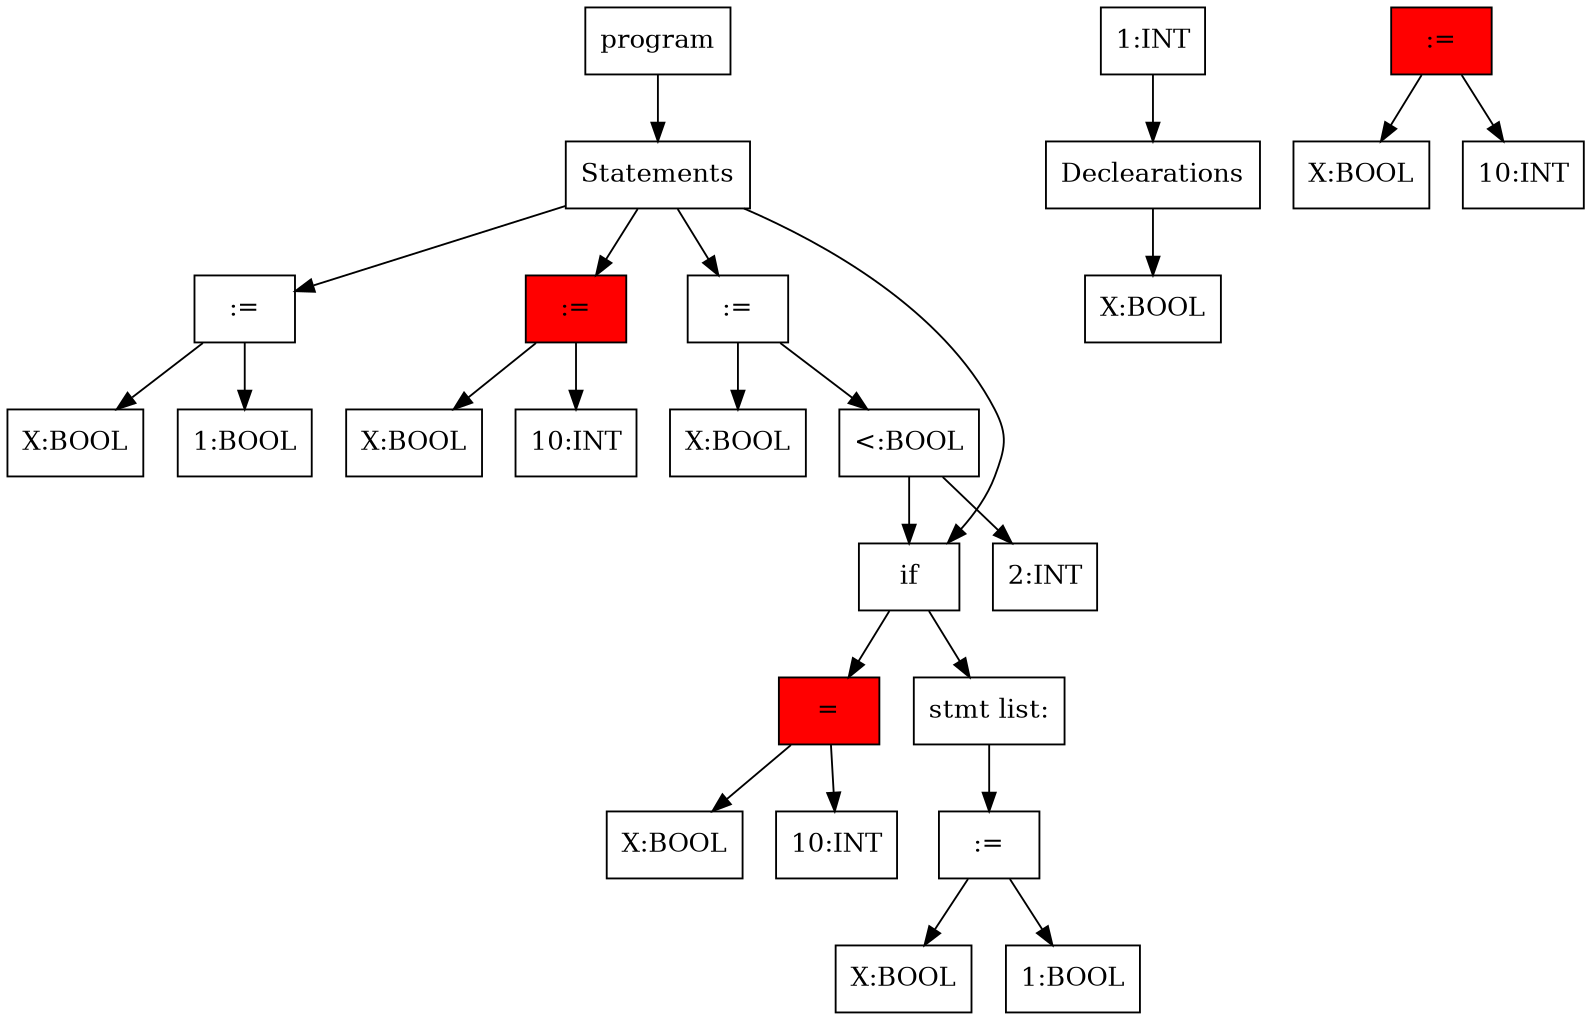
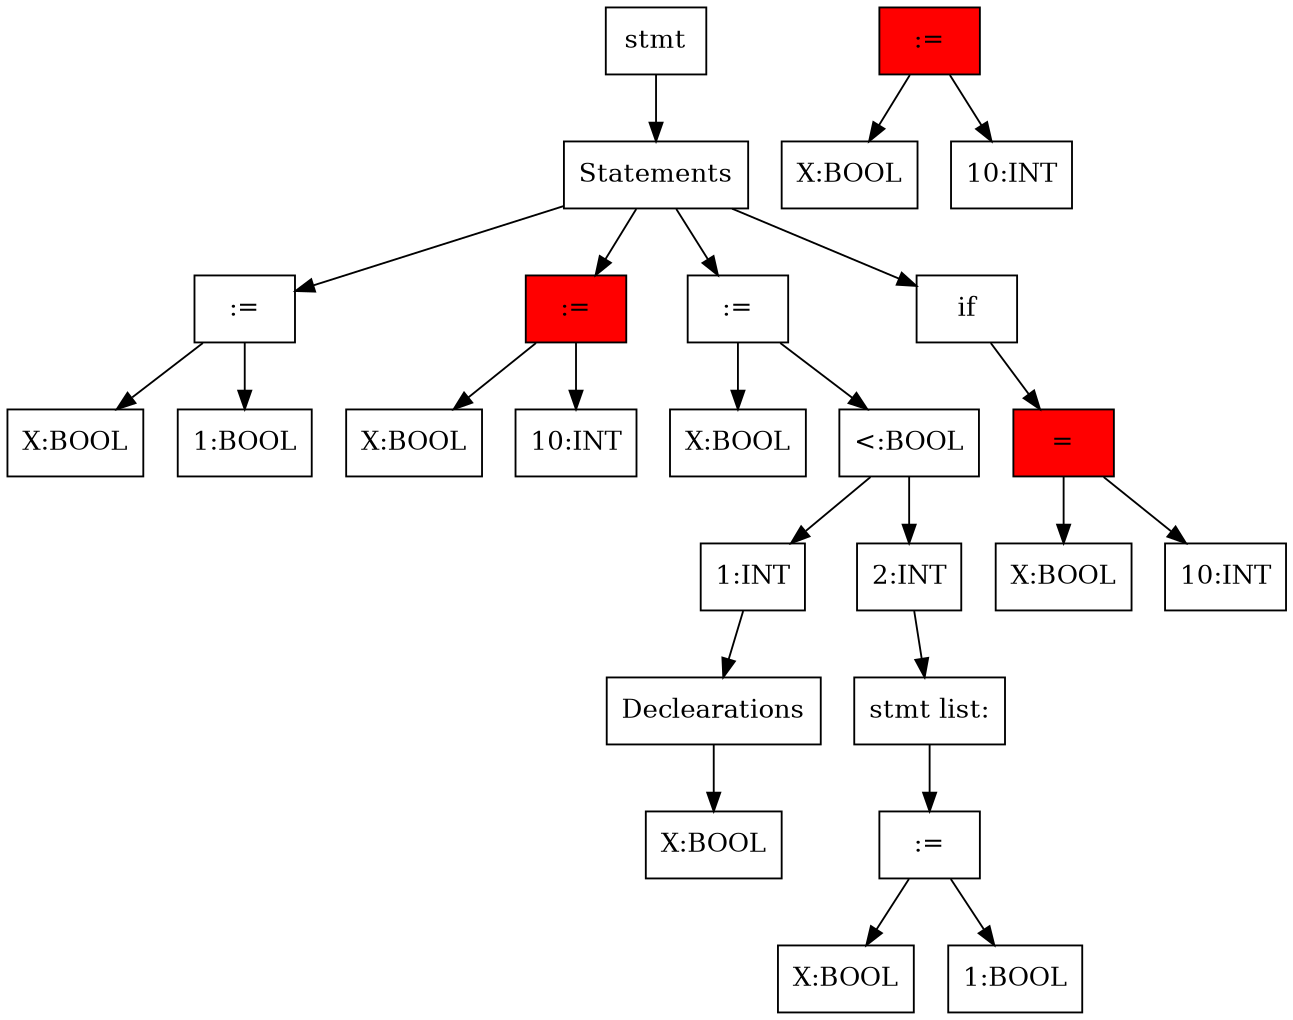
node "program": label "program" -> "stmt"
edge "<:BOOL" -> "if": now "<:BOOL" -> "1:INT"
edge "if" -> "stmt list:": now "2:INT" -> "stmt list:"
